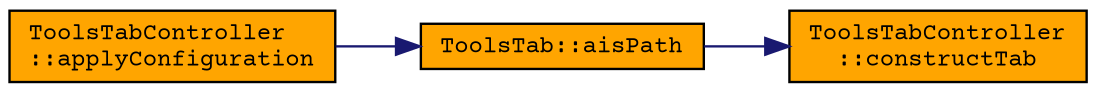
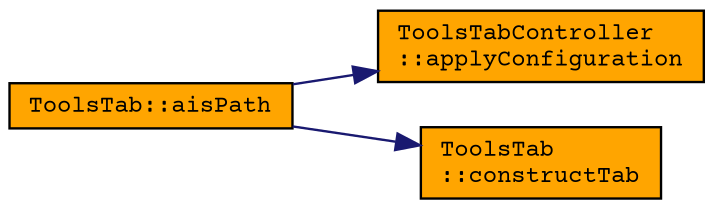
edge "ToolsTabController ::applyConfiguration" -> "ToolsTab::aisPath": reversed
node "ToolsTabController ::constructTab": label "ToolsTabController ::constructTab" -> "ToolsTab ::constructTab"
